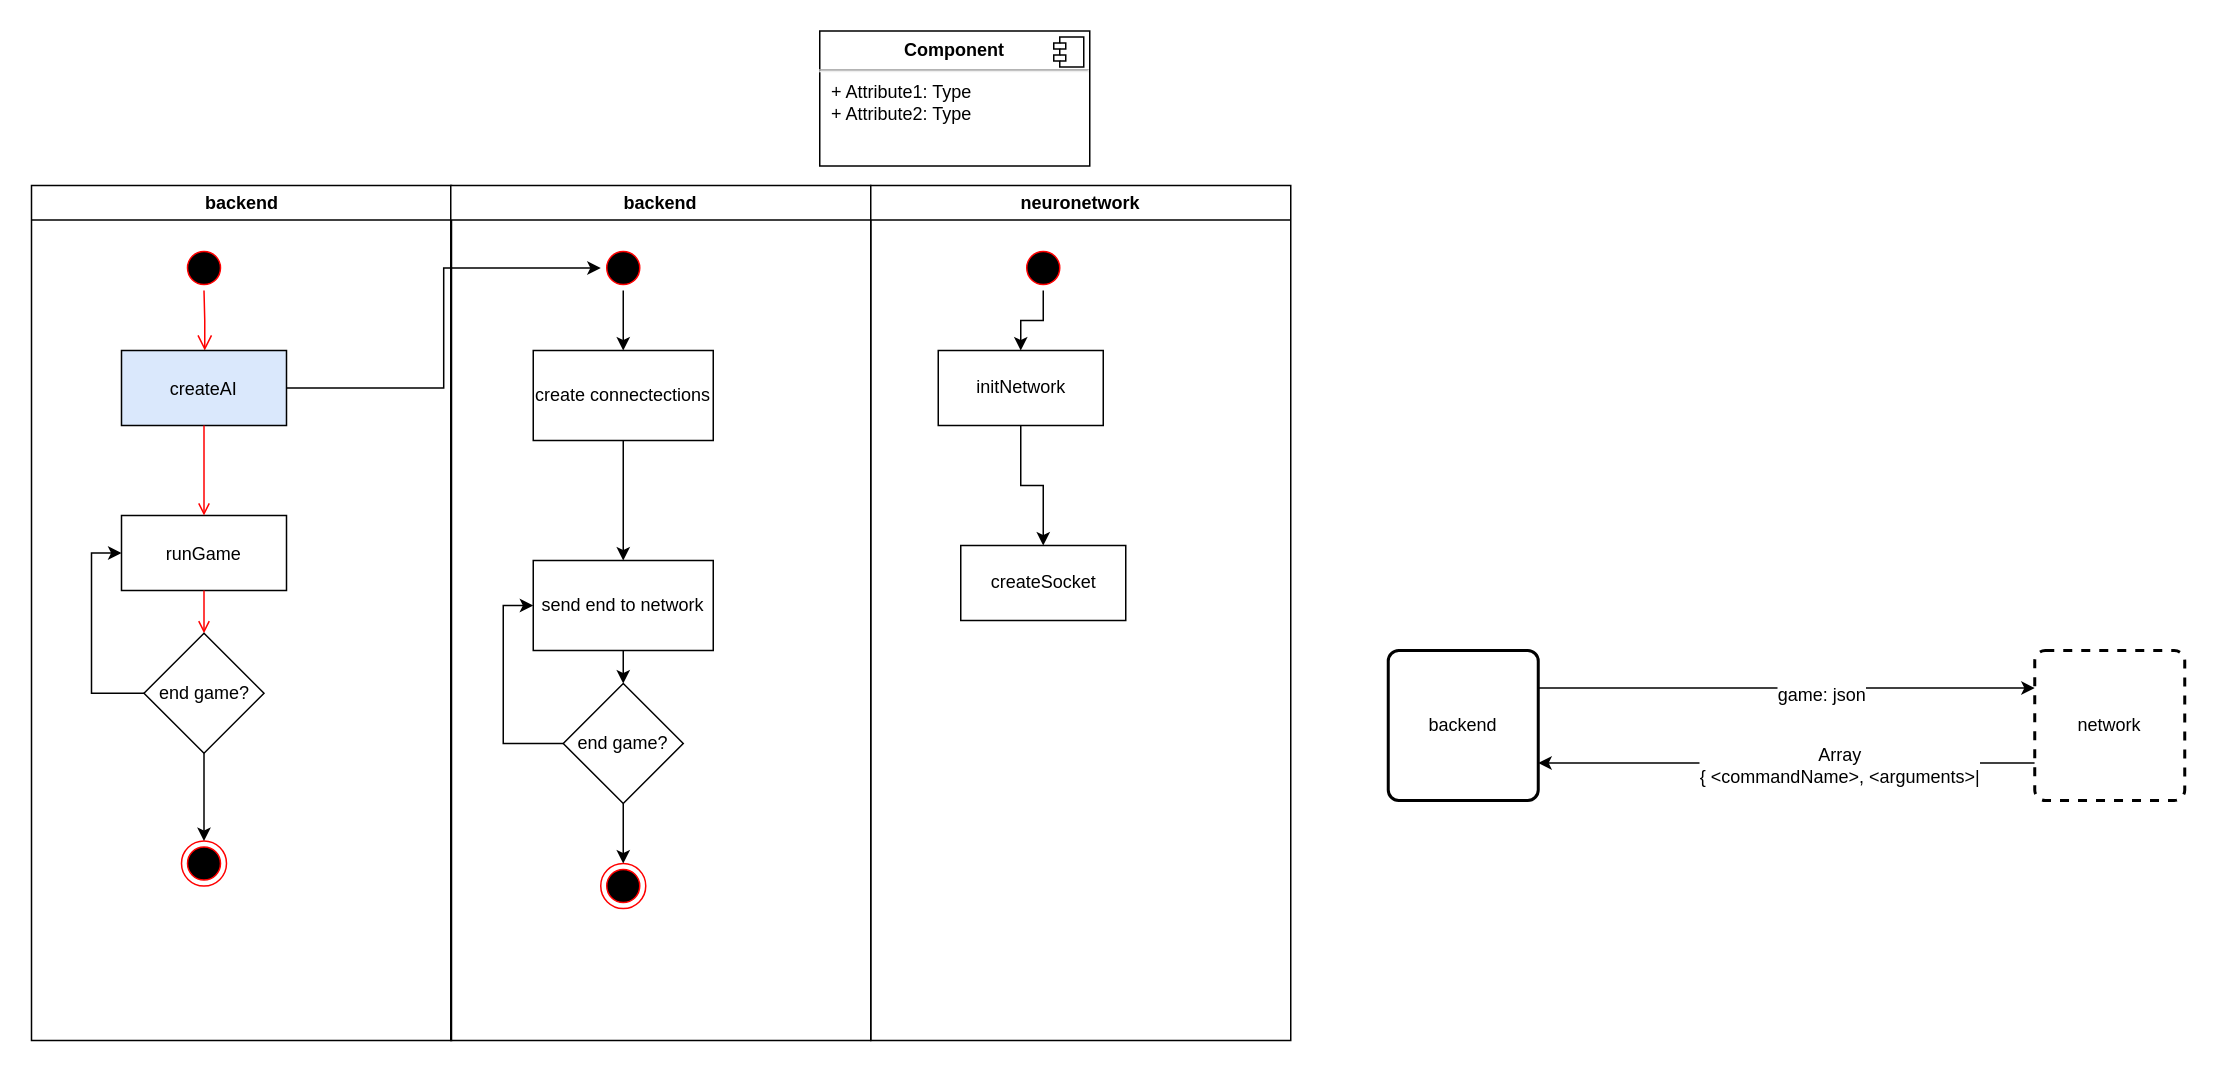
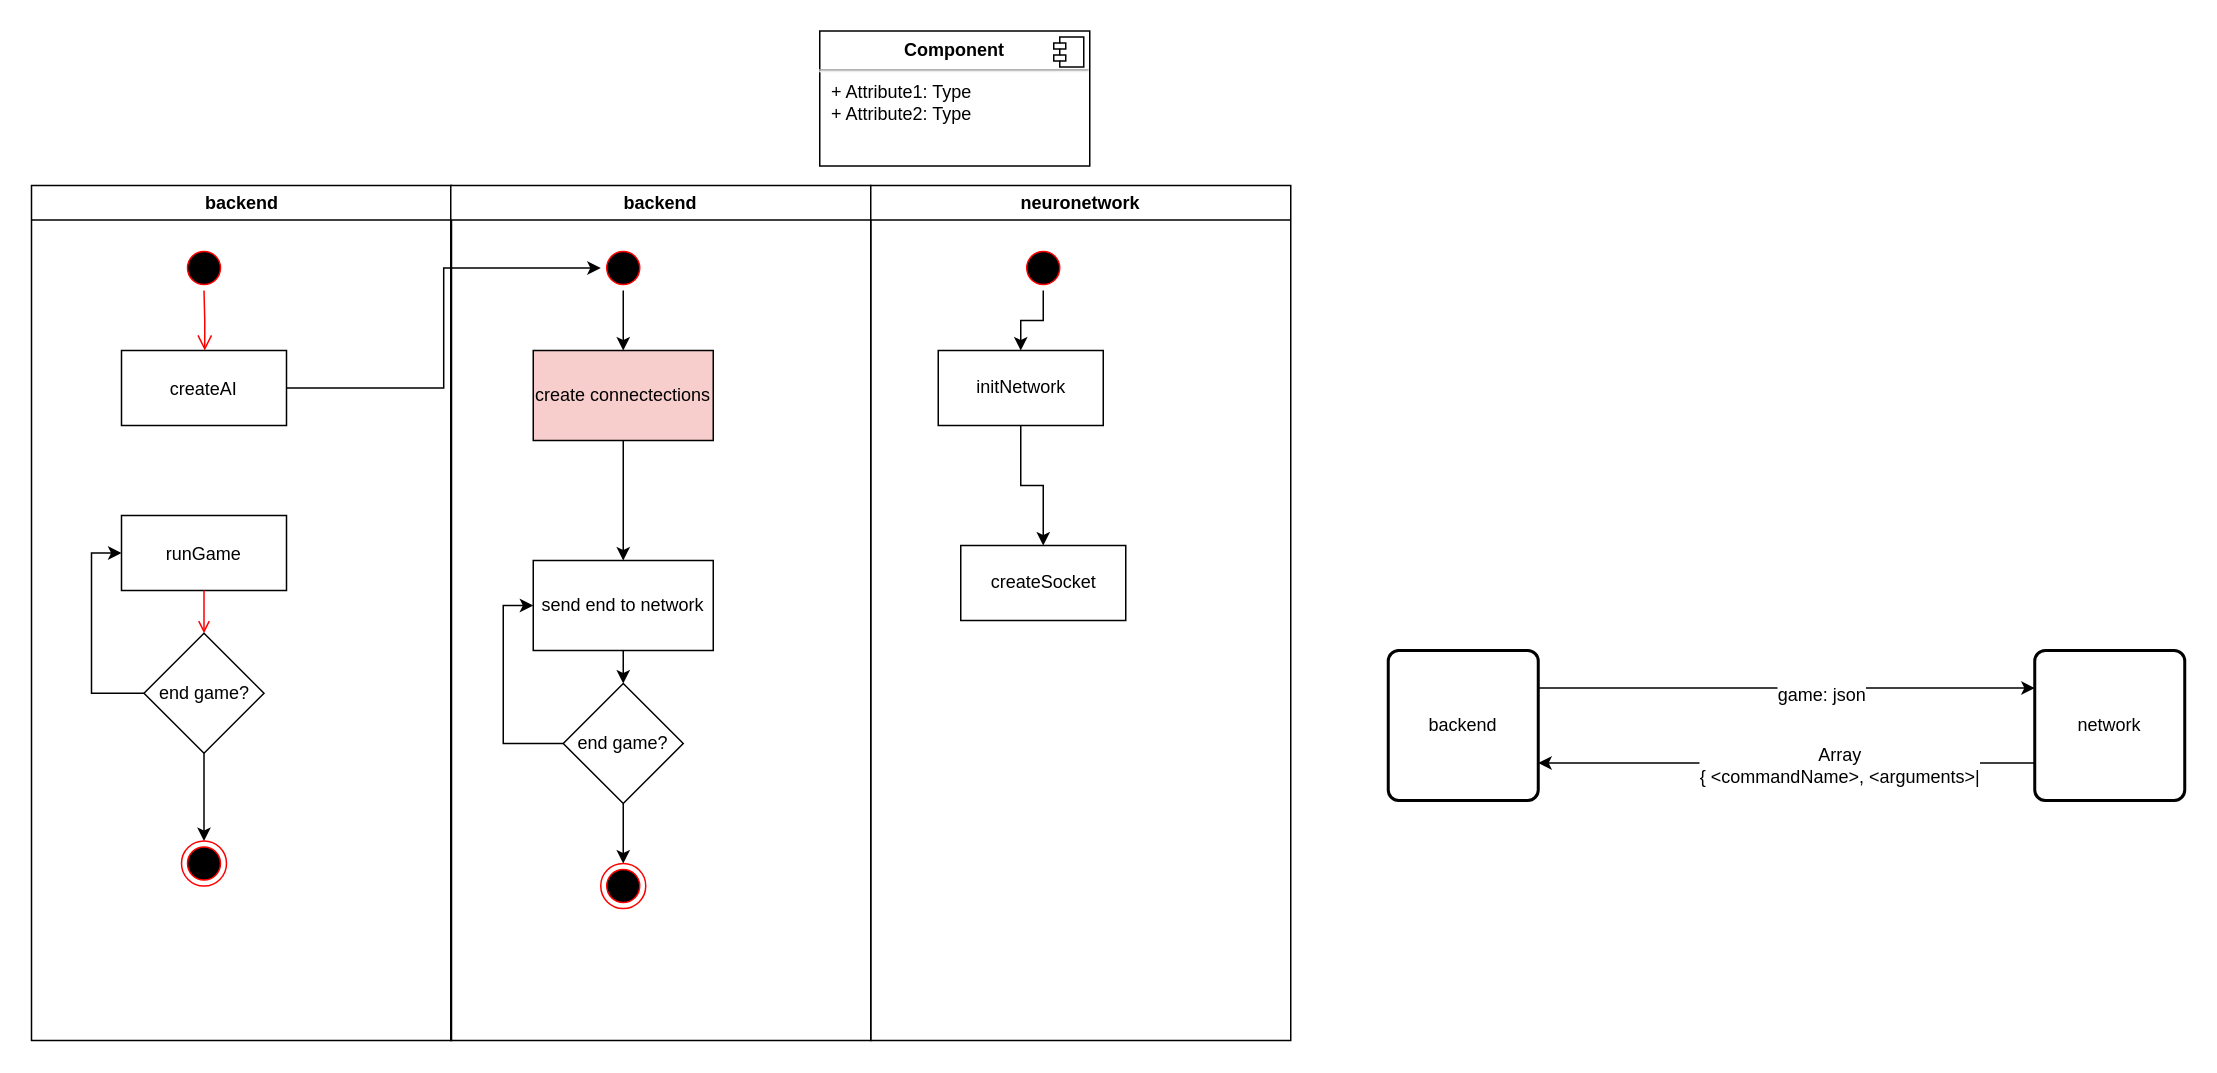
node "createAI": fillcolor #dae8fc -> #ffffff
node "create connectections": fillcolor #ffffff -> #f8cecc
edge "createAI" -> "runGame": removed
node "network": style dashed -> solid
